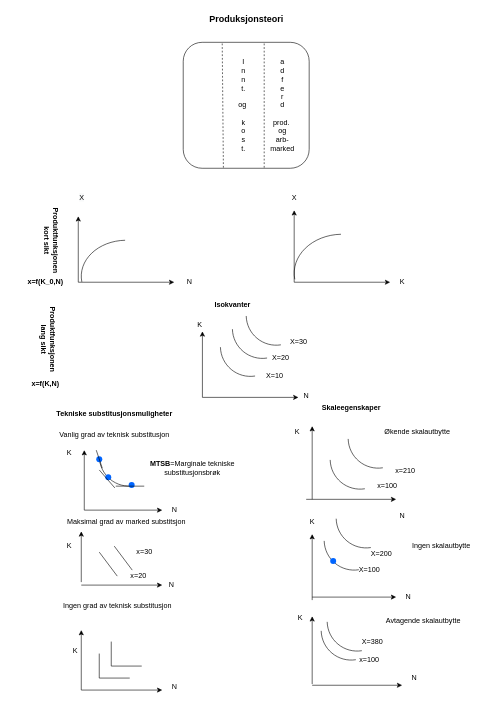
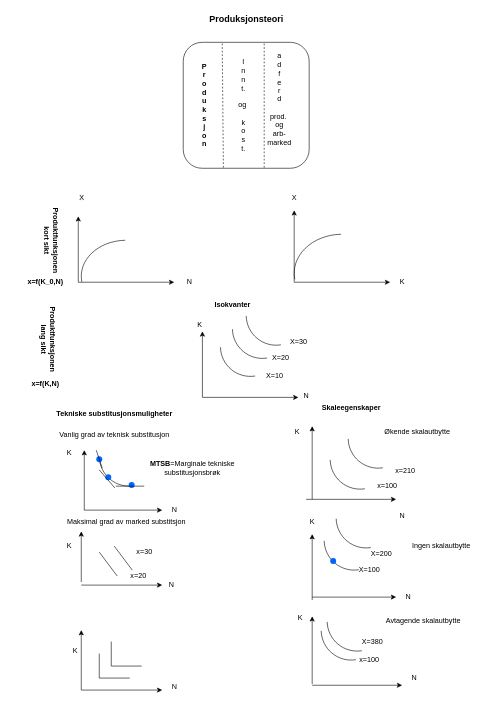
node "P r o d u k s j o n": added
node "a d f e r d prod. og arb- marked": moved (282, 105) -> (279, 99)
node "Ingen grad av teknisk substitusjon": removed
